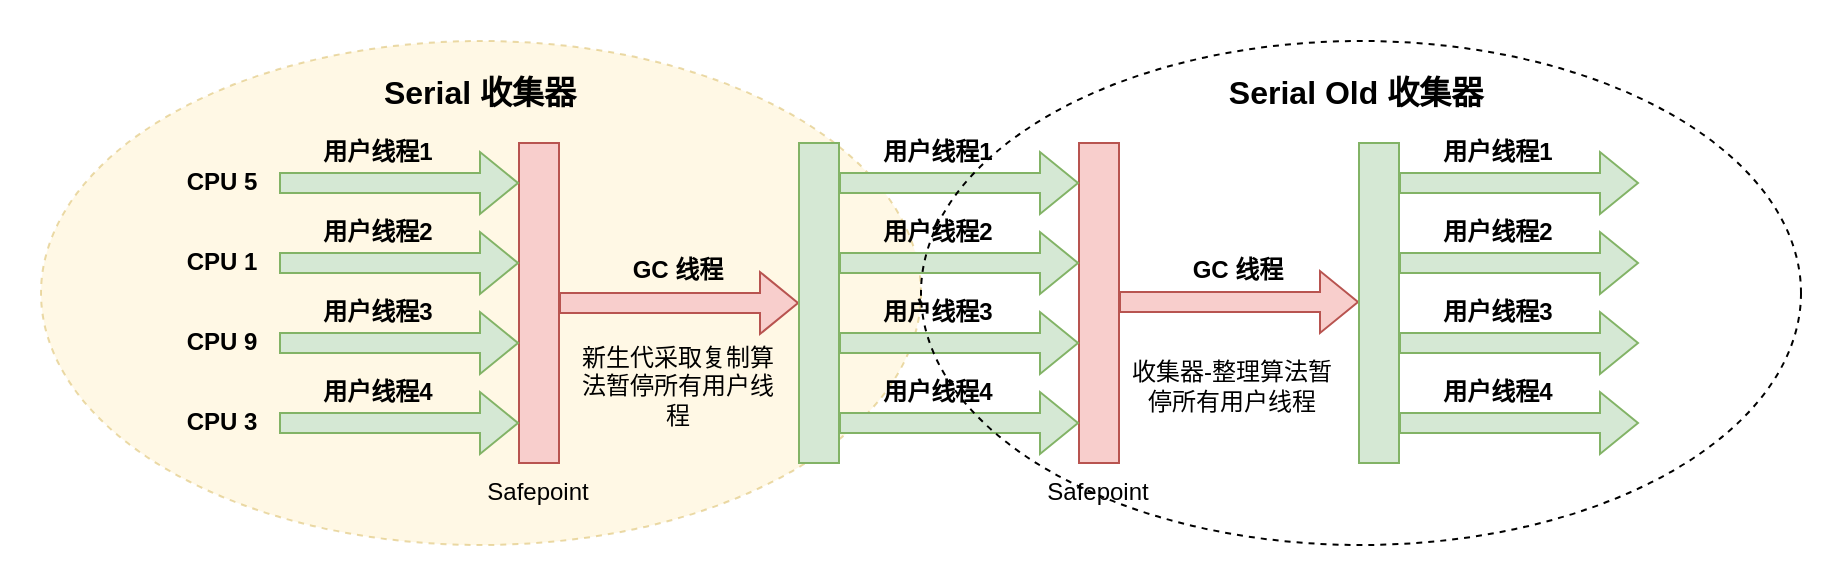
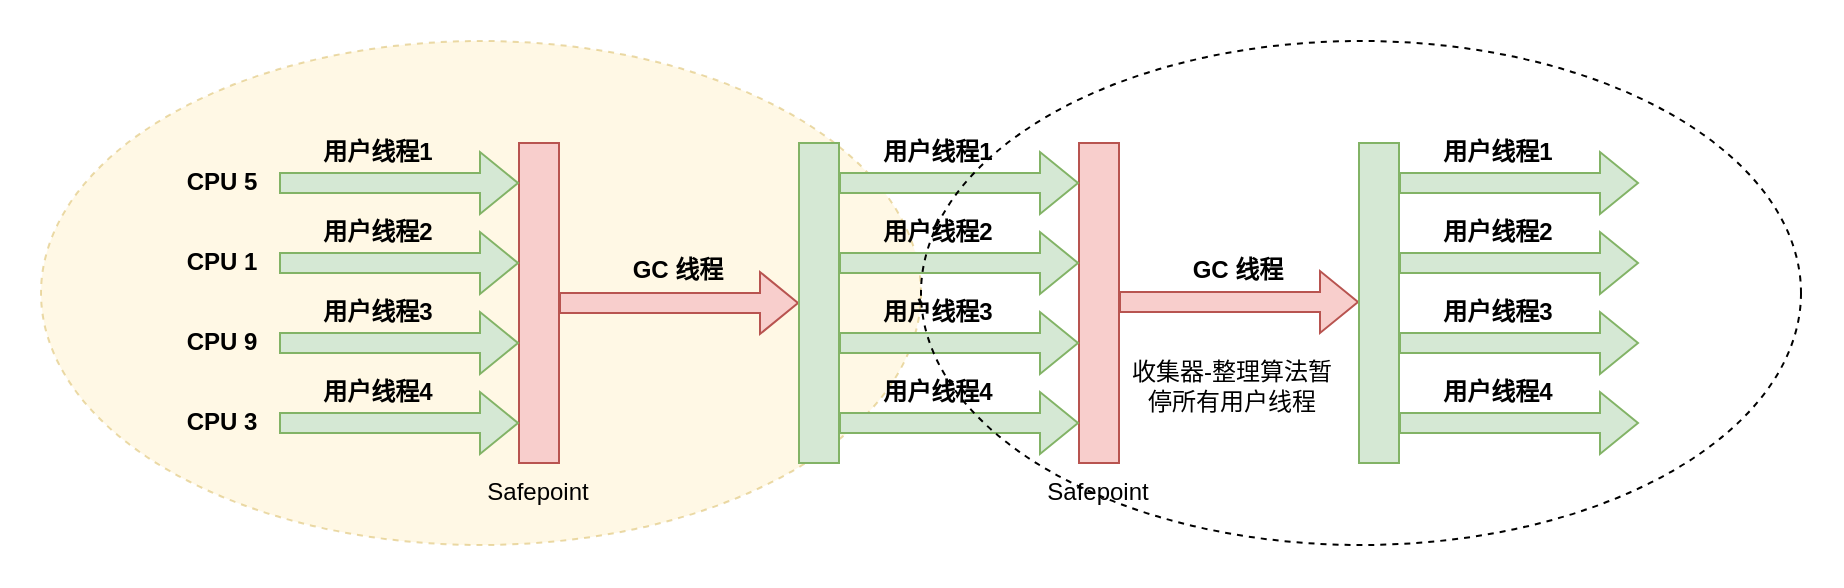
node "Serial 收集器": removed
node "Serial Old 收集器": removed
node "新生代采取复制算法暂停所有用户线程": removed
